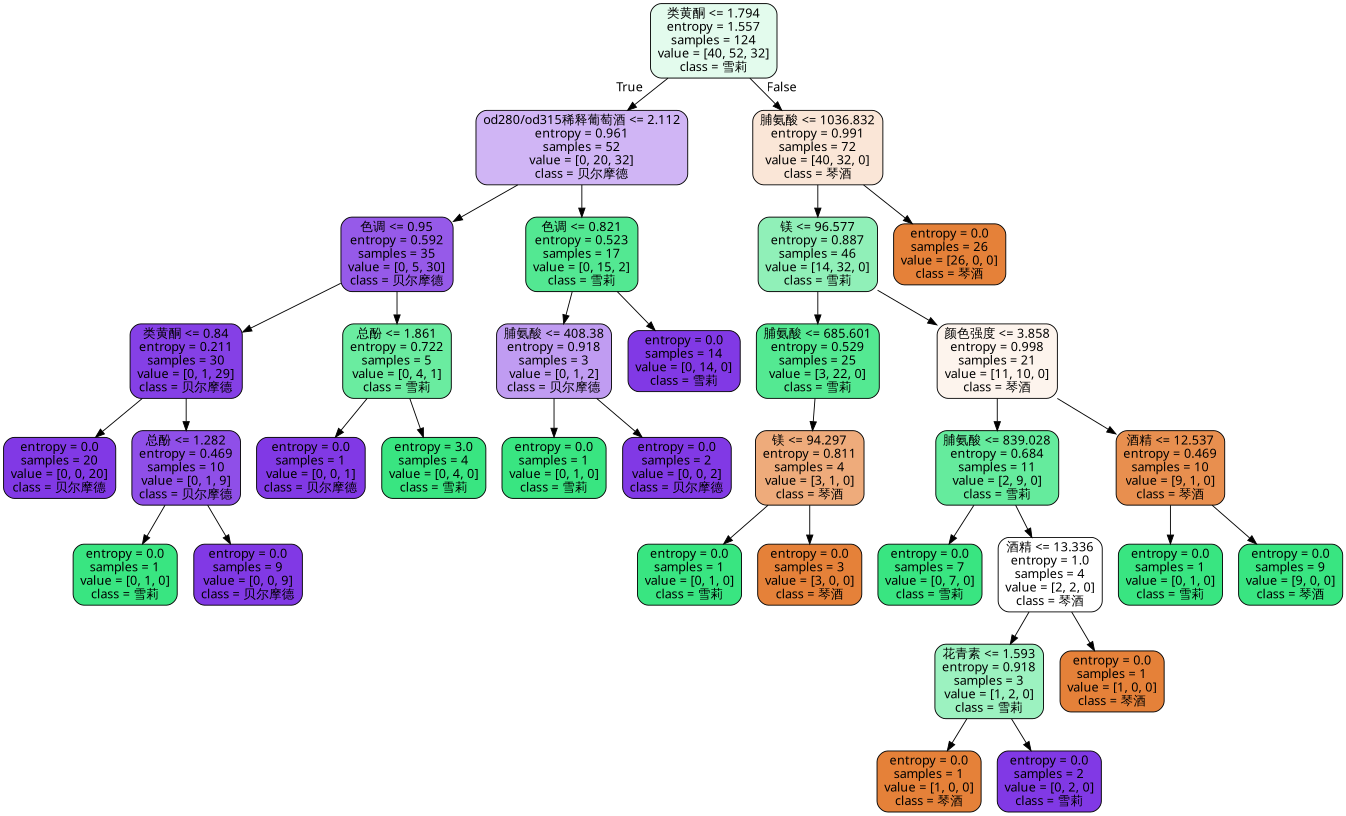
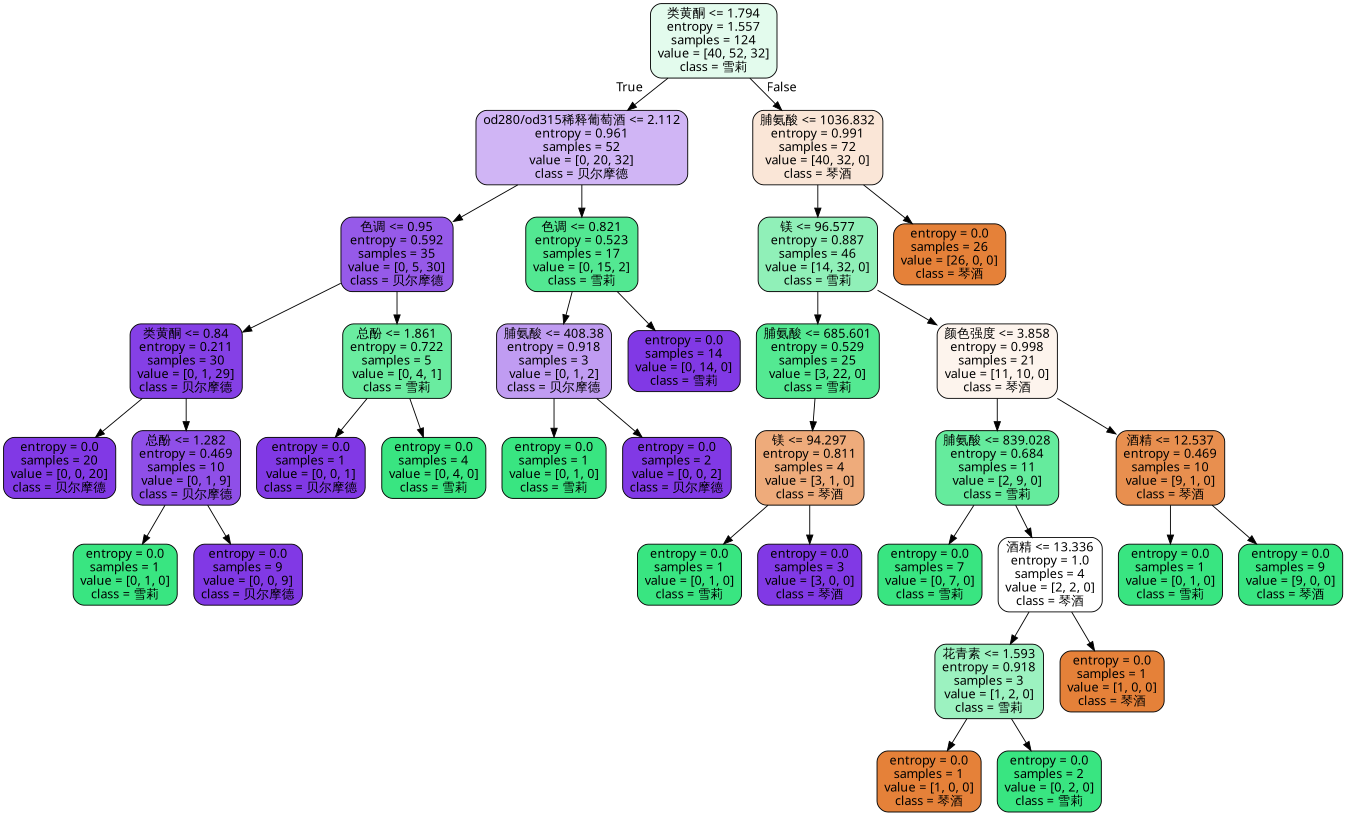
node "entropy = 3.0 samples = 4 value = [0, 4, 0] class = 雪莉": label "entropy = 3.0 samples = 4 value = [0, 4, 0] class = 雪莉" -> "entropy = 0.0 samples = 4 value = [0, 4, 0] class = 雪莉"
node "entropy = 0.0 samples = 3 value = [3, 0, 0] class = 琴酒": fillcolor #e58139 -> #8139e5
node "entropy = 0.0 samples = 2 value = [0, 2, 0] class = 雪莉": fillcolor #8139e5 -> #39e581
